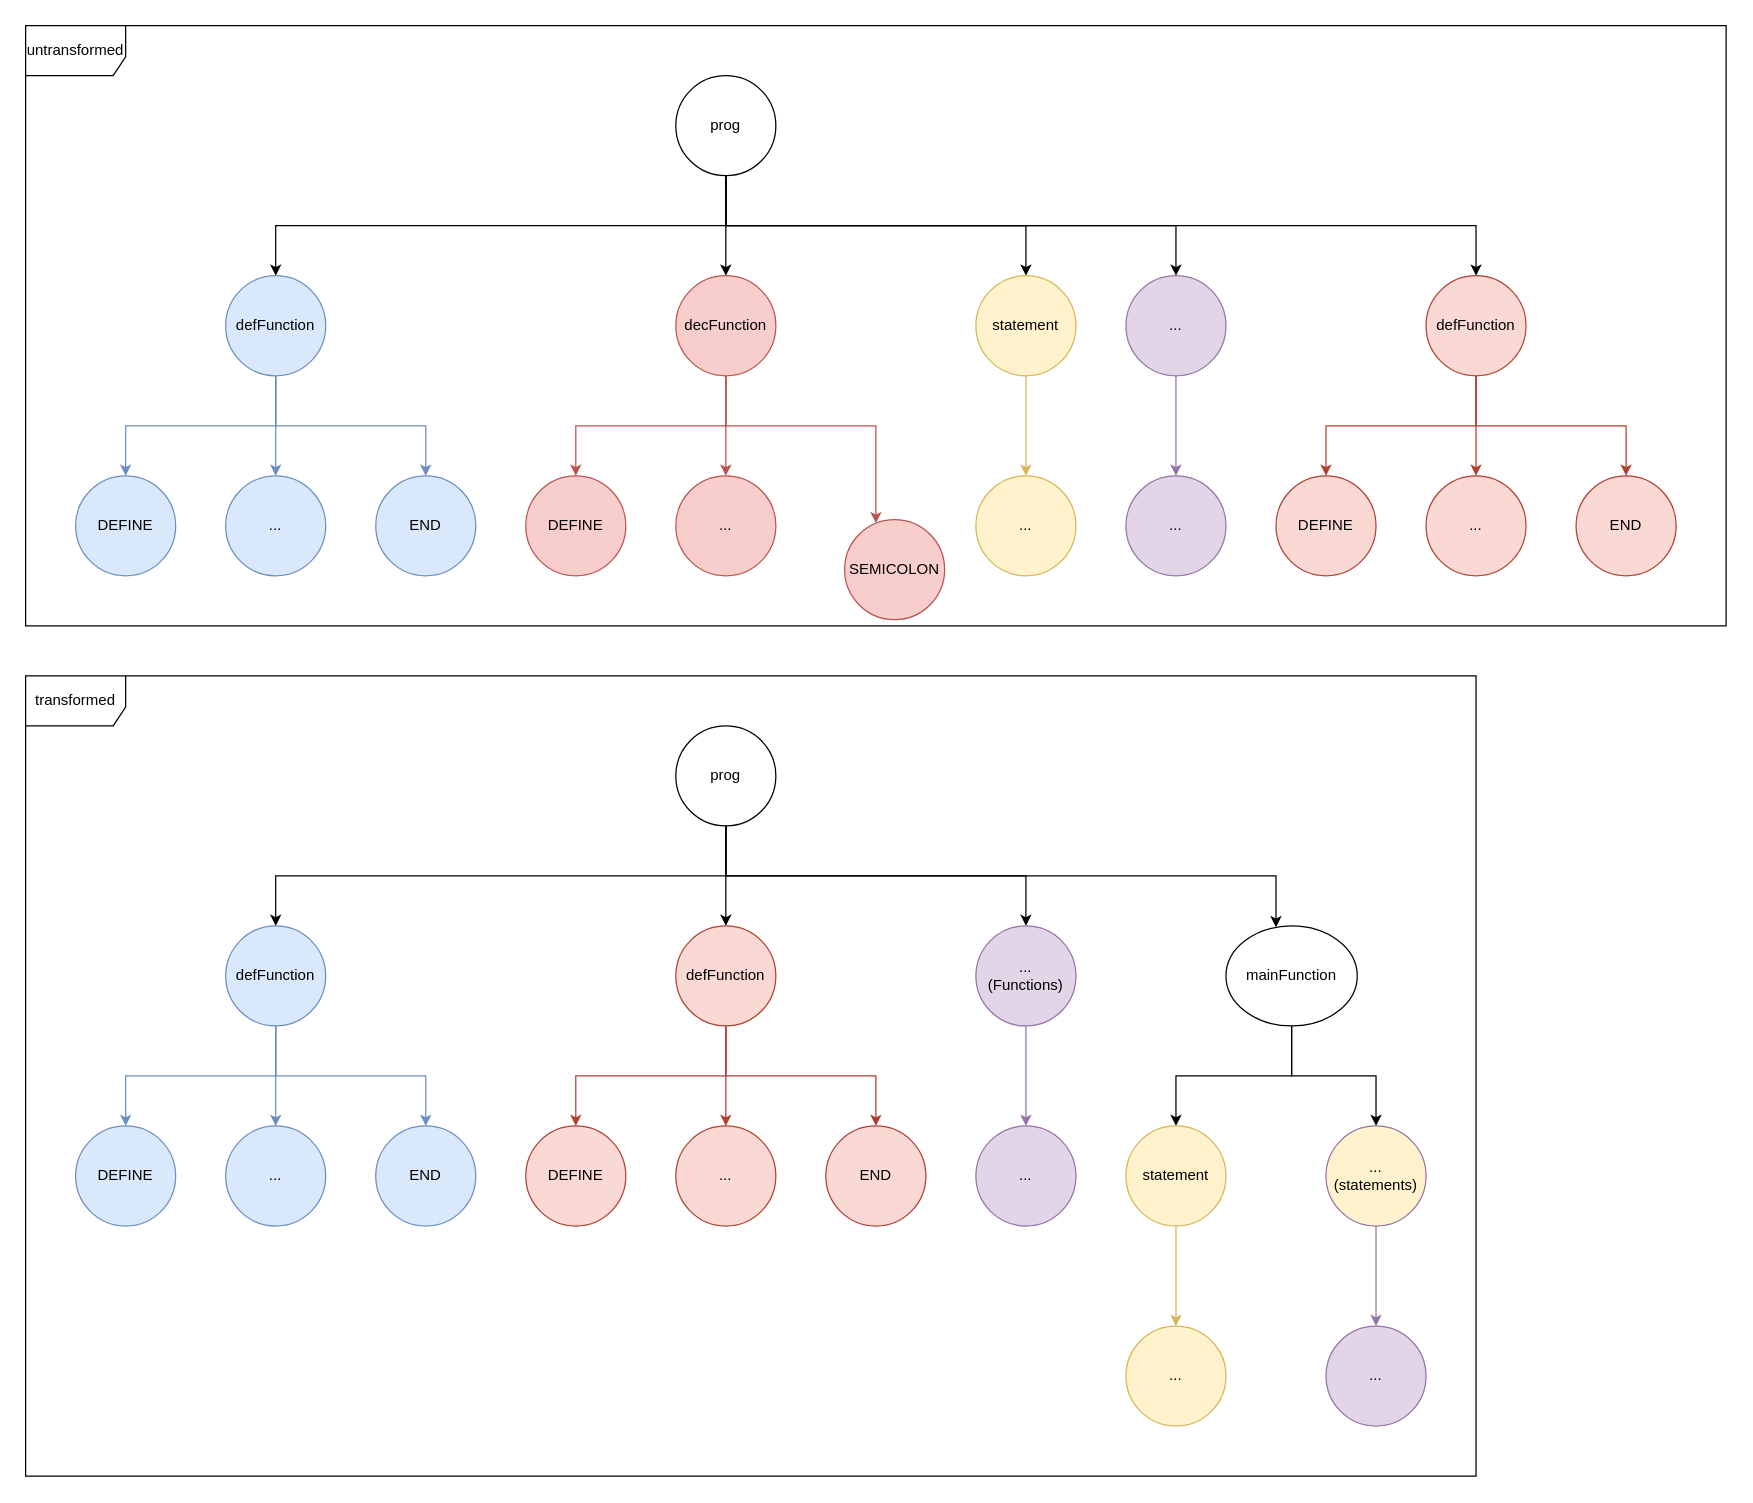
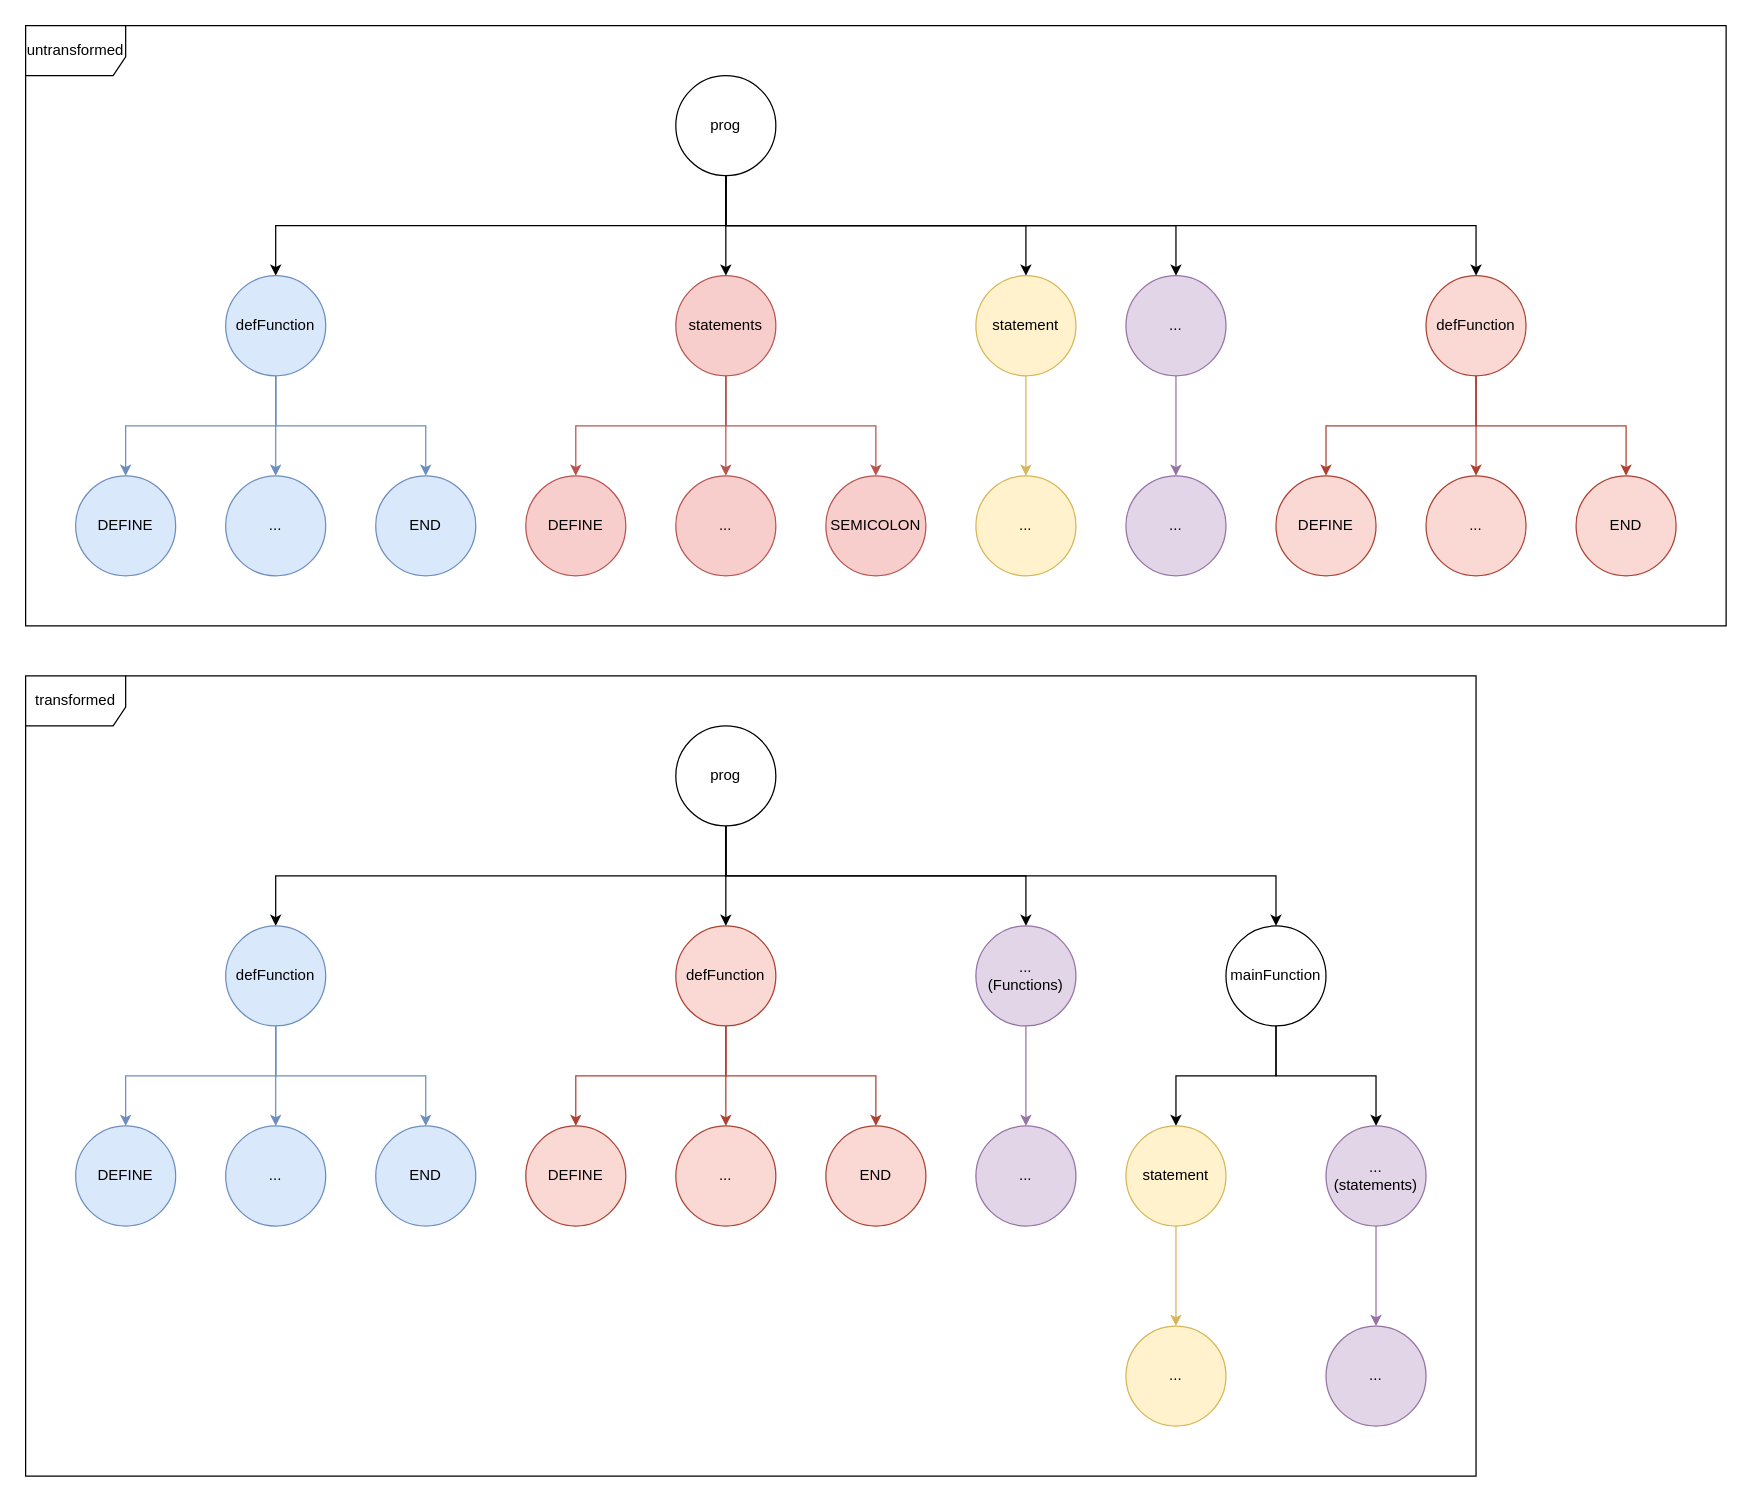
node "decFunction": label "decFunction" -> "statements"
node "SEMICOLON": moved (894, 569) -> (876, 526)
node "mainFunction": size 131x100 -> 100x100
node "... (statements)": fillcolor #fff2cc -> #e1d5e7
